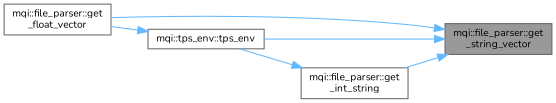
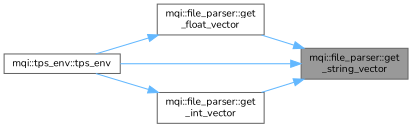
edge "mqi::file_parser::get _float_vector" -> "mqi::tps_env::tps_env": reversed
node "mqi::file_parser::get _int_string": label "mqi::file_parser::get _int_string" -> "mqi::file_parser::get _int_vector"
